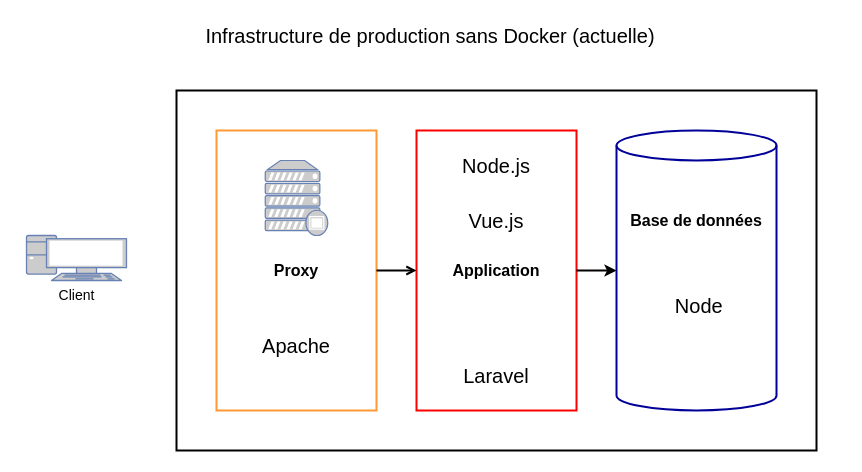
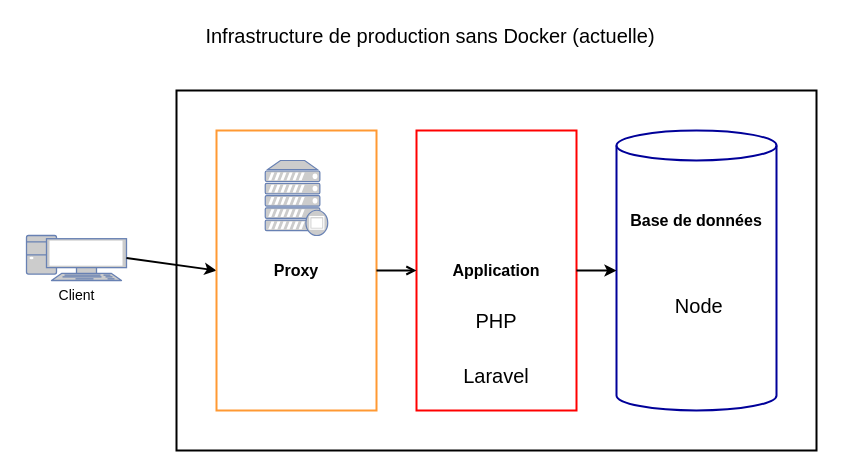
node "Node.js": removed
node "Vue.js": removed
edge "Client" -> "Proxy": added
node "PHP": added
node "Apache": removed
